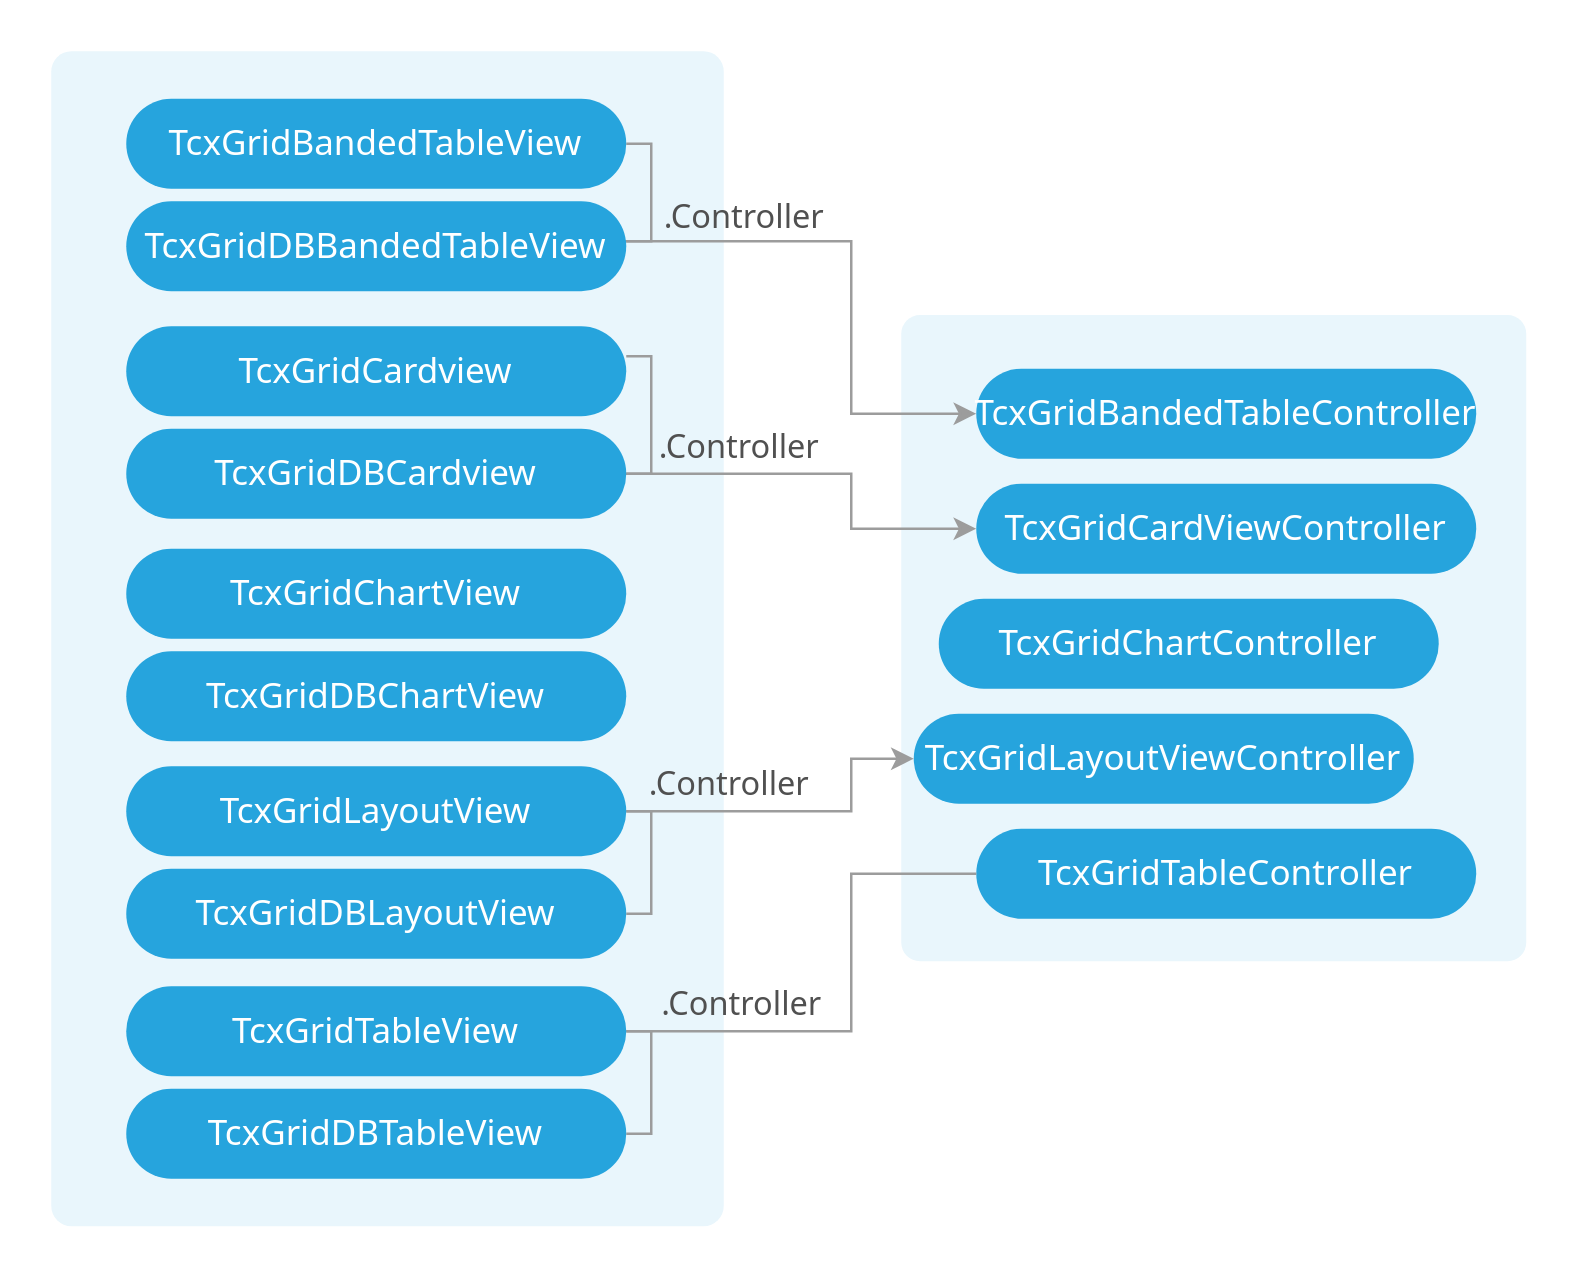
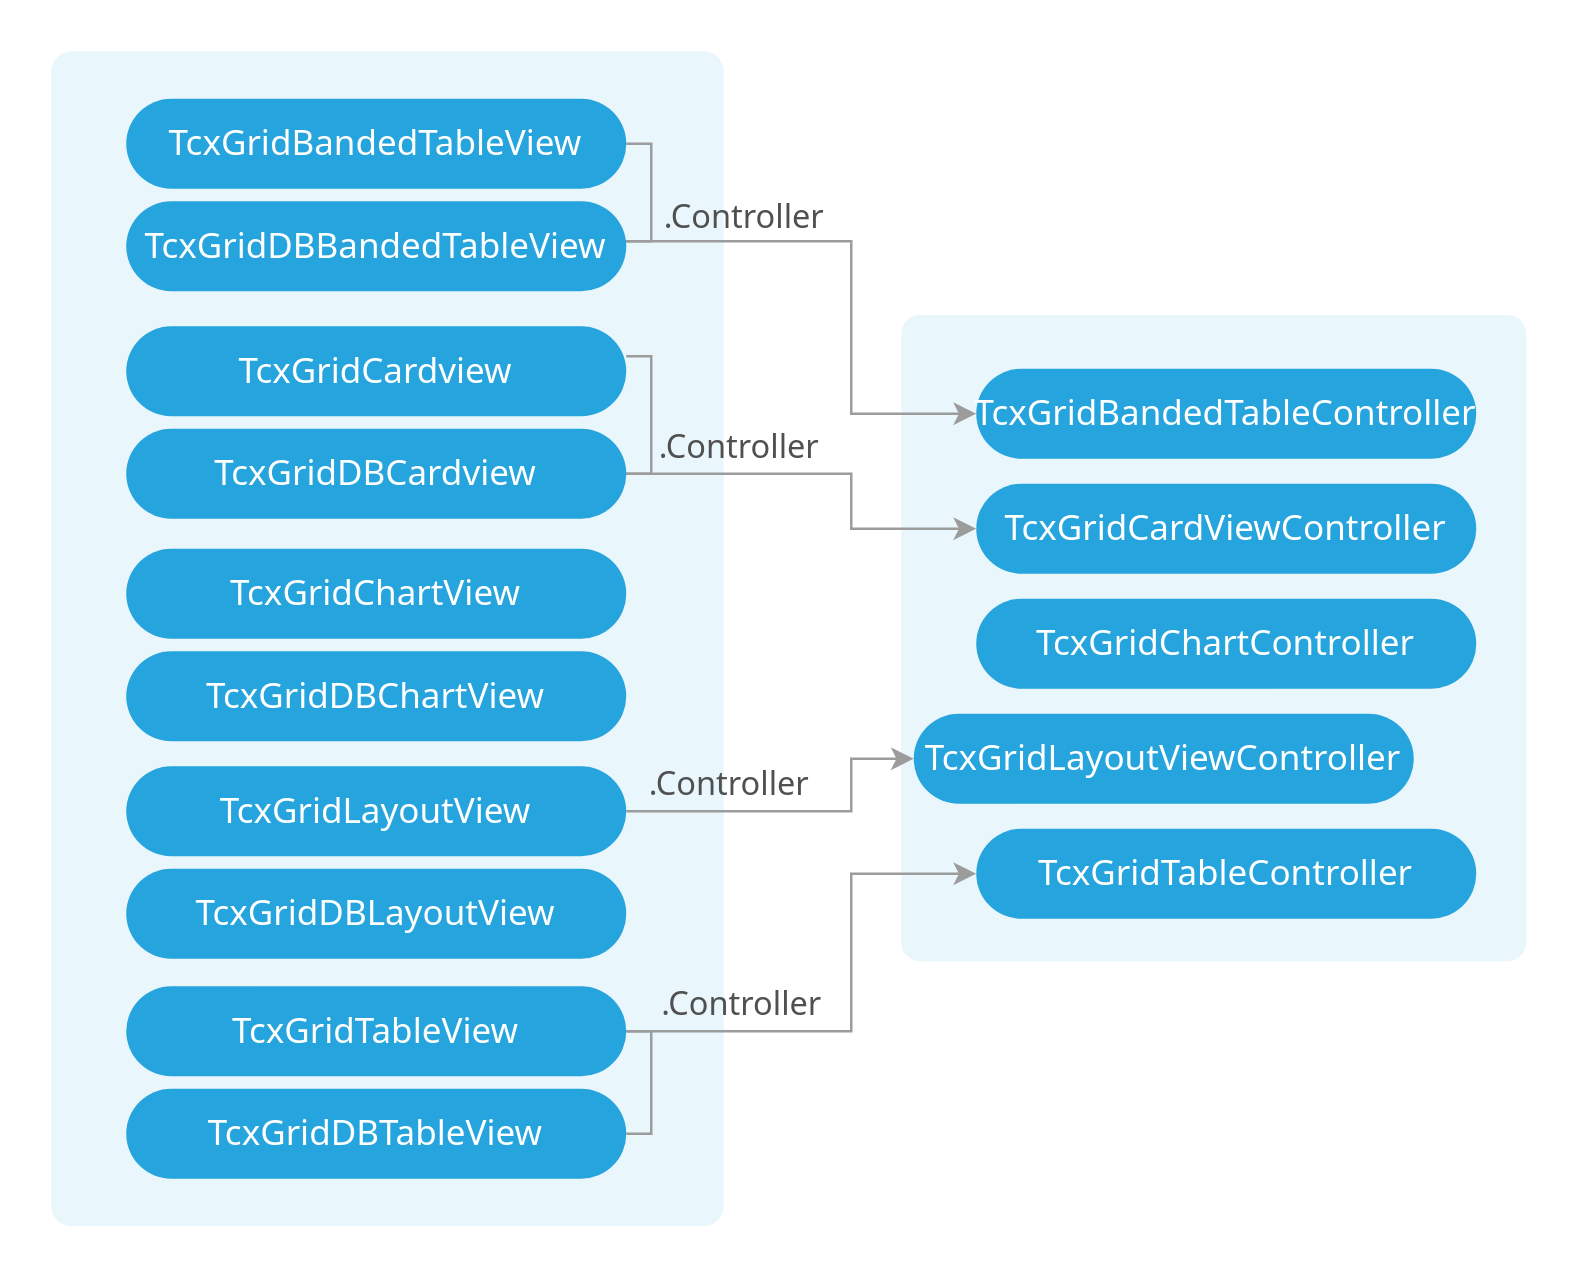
node "TcxGridChartController": moved (1189, 644) -> (1226, 644)
edge "TcxGridTableController" -- "TcxGridTableView": arrowhead none -> classic
edge "TcxGridLayoutView" -- "TcxGridDBLayoutView": removed
